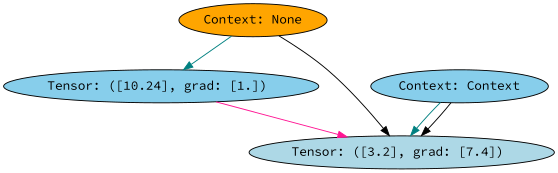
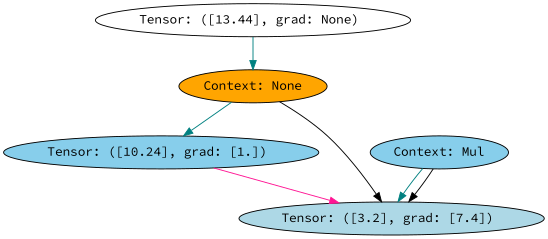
node "Tensor: ([13.44], grad: None)": added
node "Context: Context": label "Context: Context" -> "Context: Mul"
